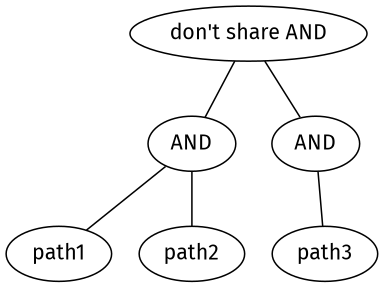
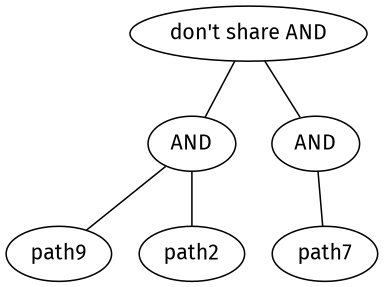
node "path1": label "path1" -> "path9"
node "path3": label "path3" -> "path7"
